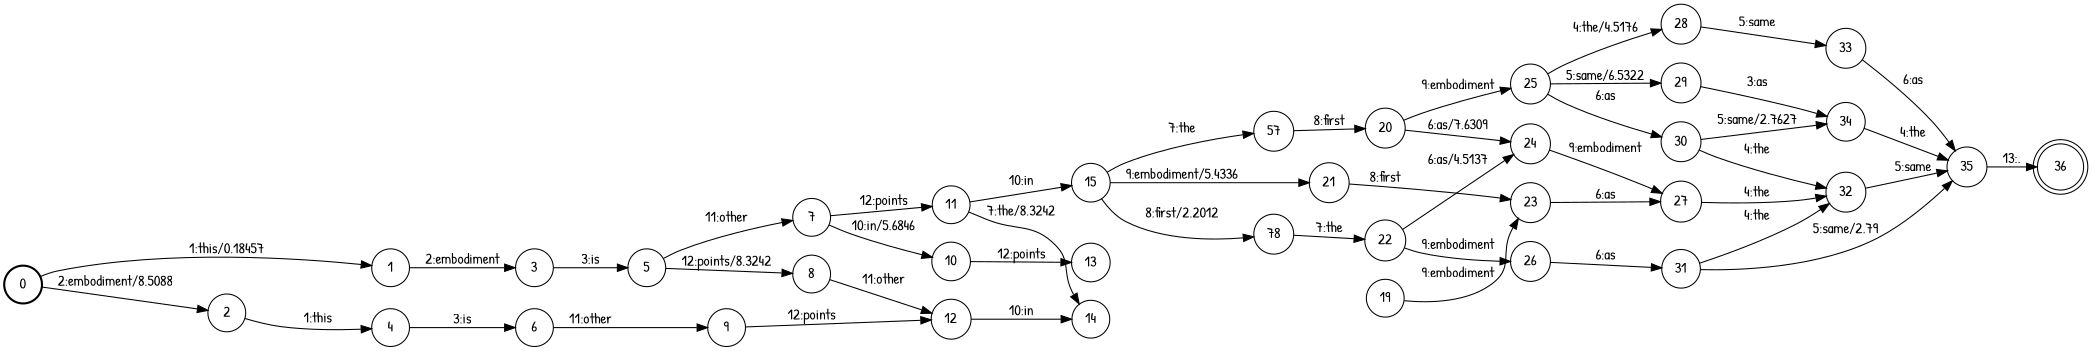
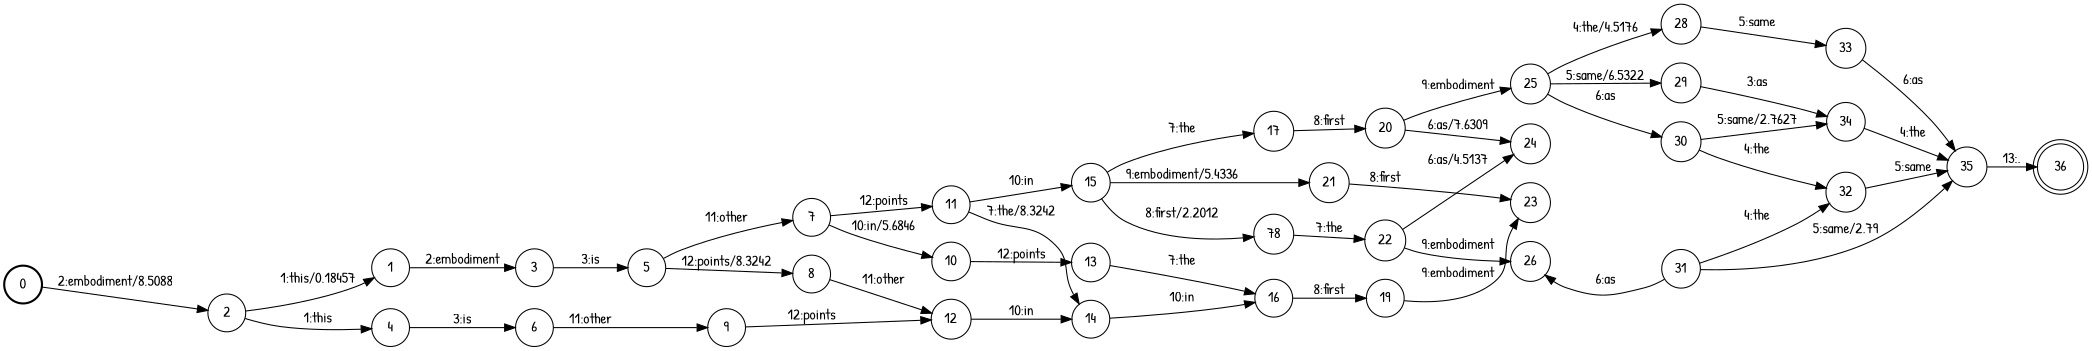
node "57": label "57" -> "17"
node "27": removed
edge "0" -> "1": now "2" -> "1"
edge "26" -> "31": reversed
node "16": added
